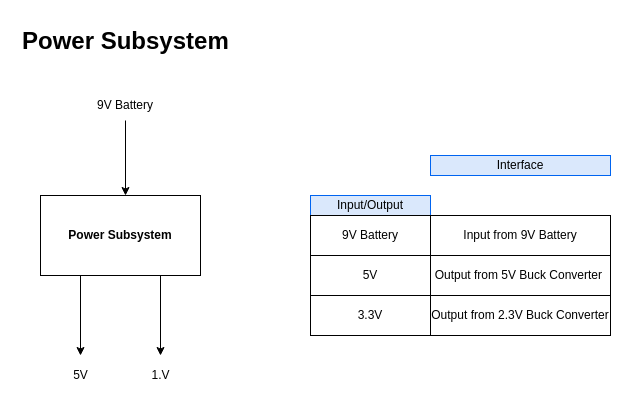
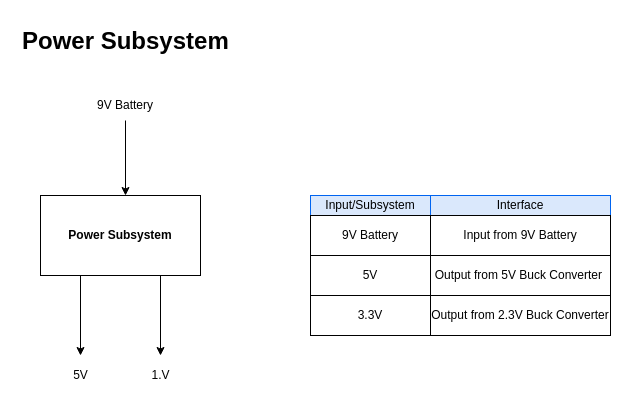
node "Interface": moved (521, 166) -> (521, 206)
node "Input/Output": label "Input/Output" -> "Input/Subsystem"
